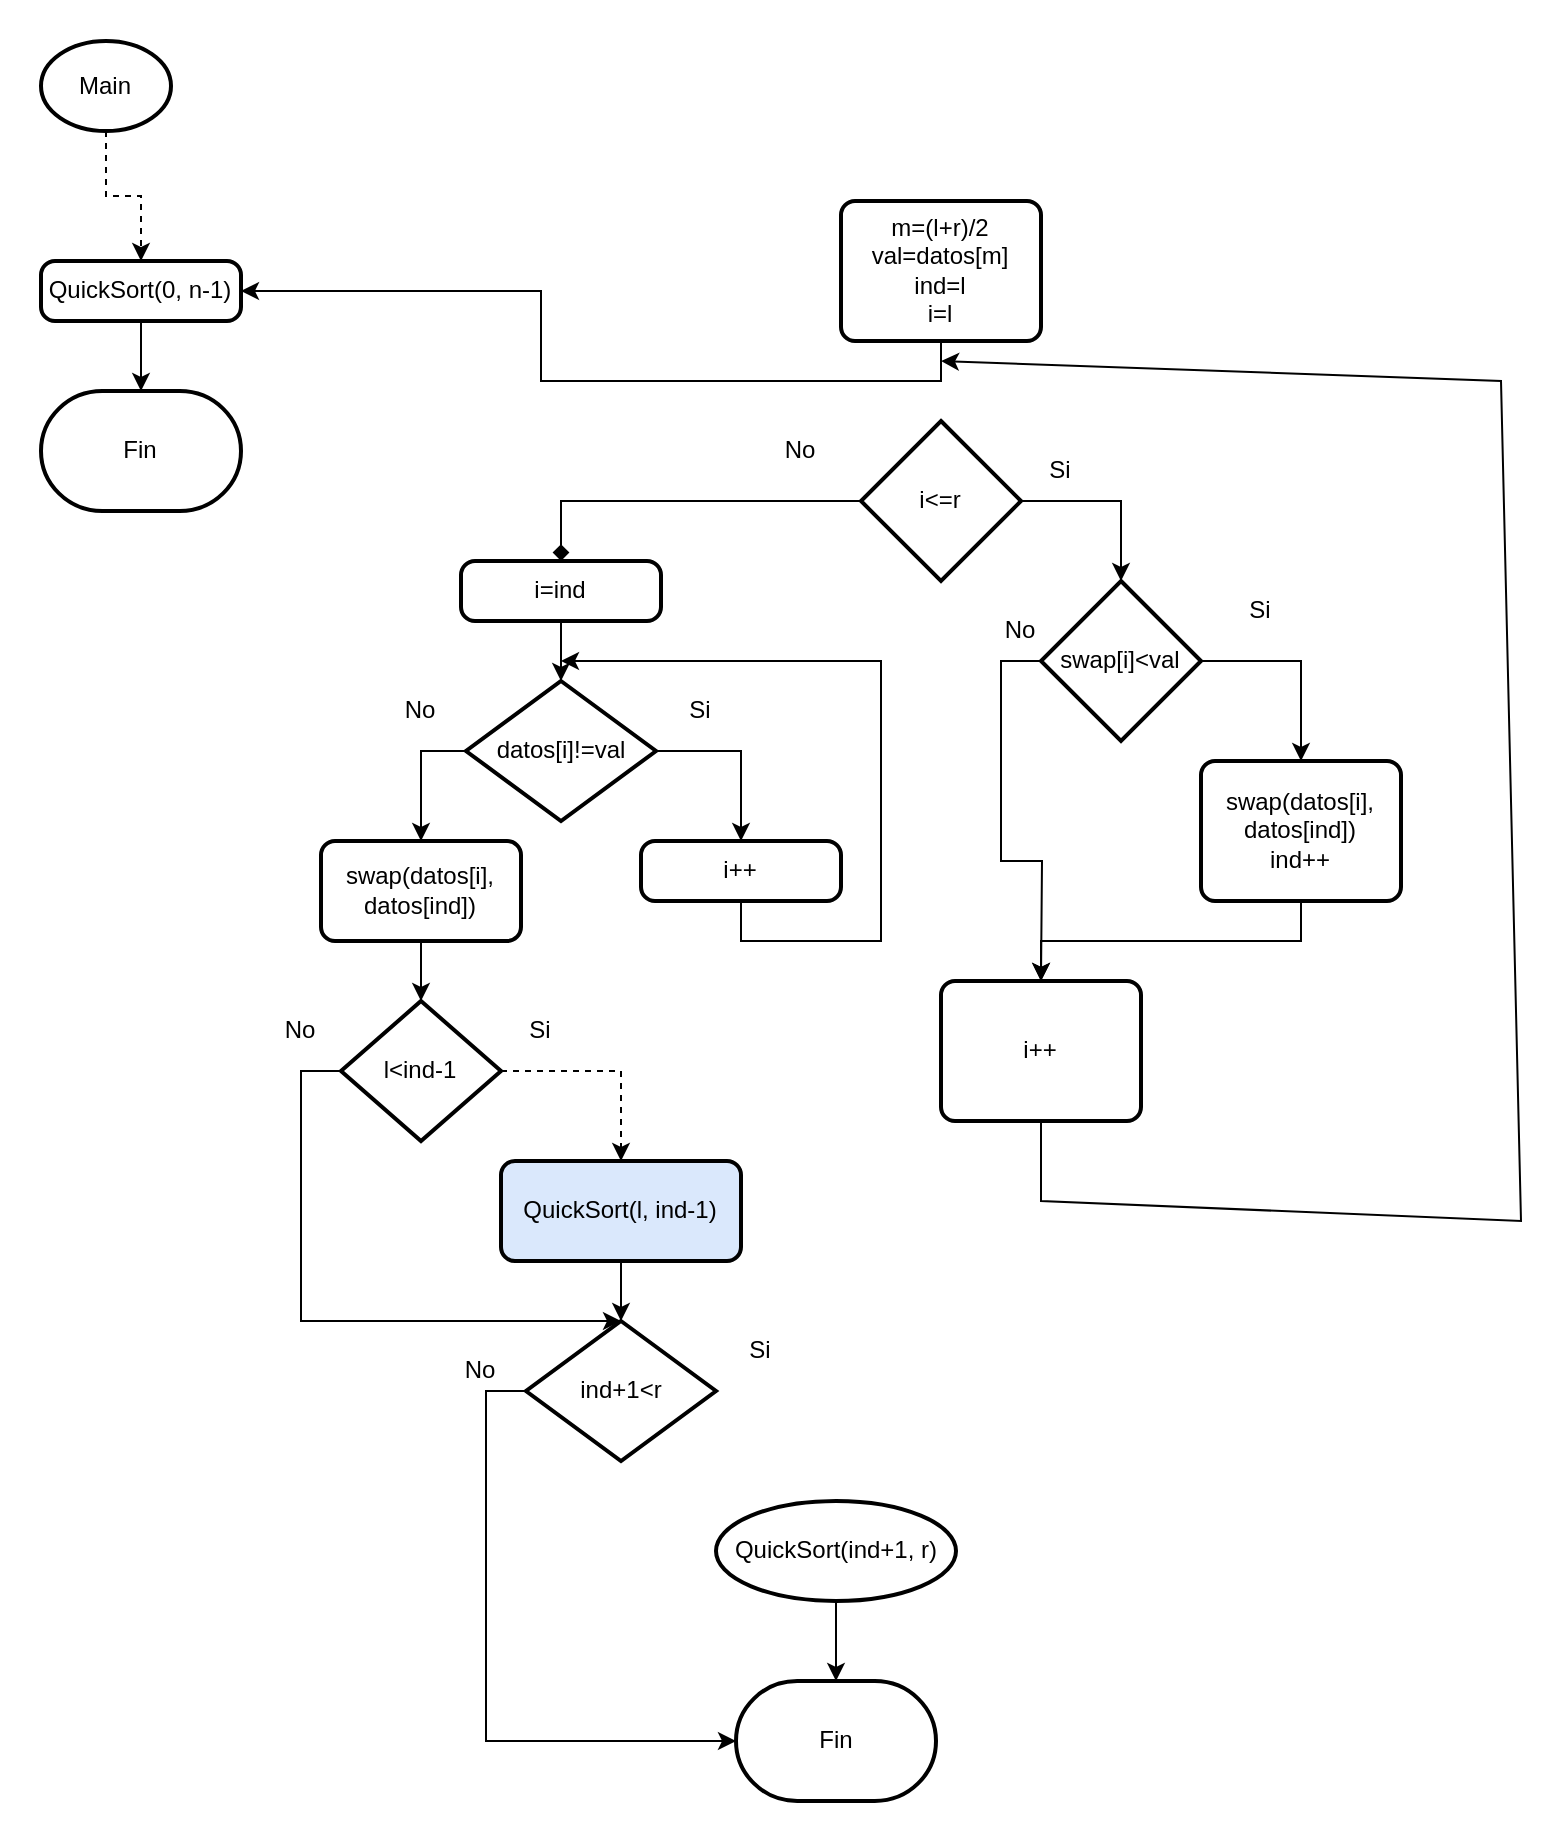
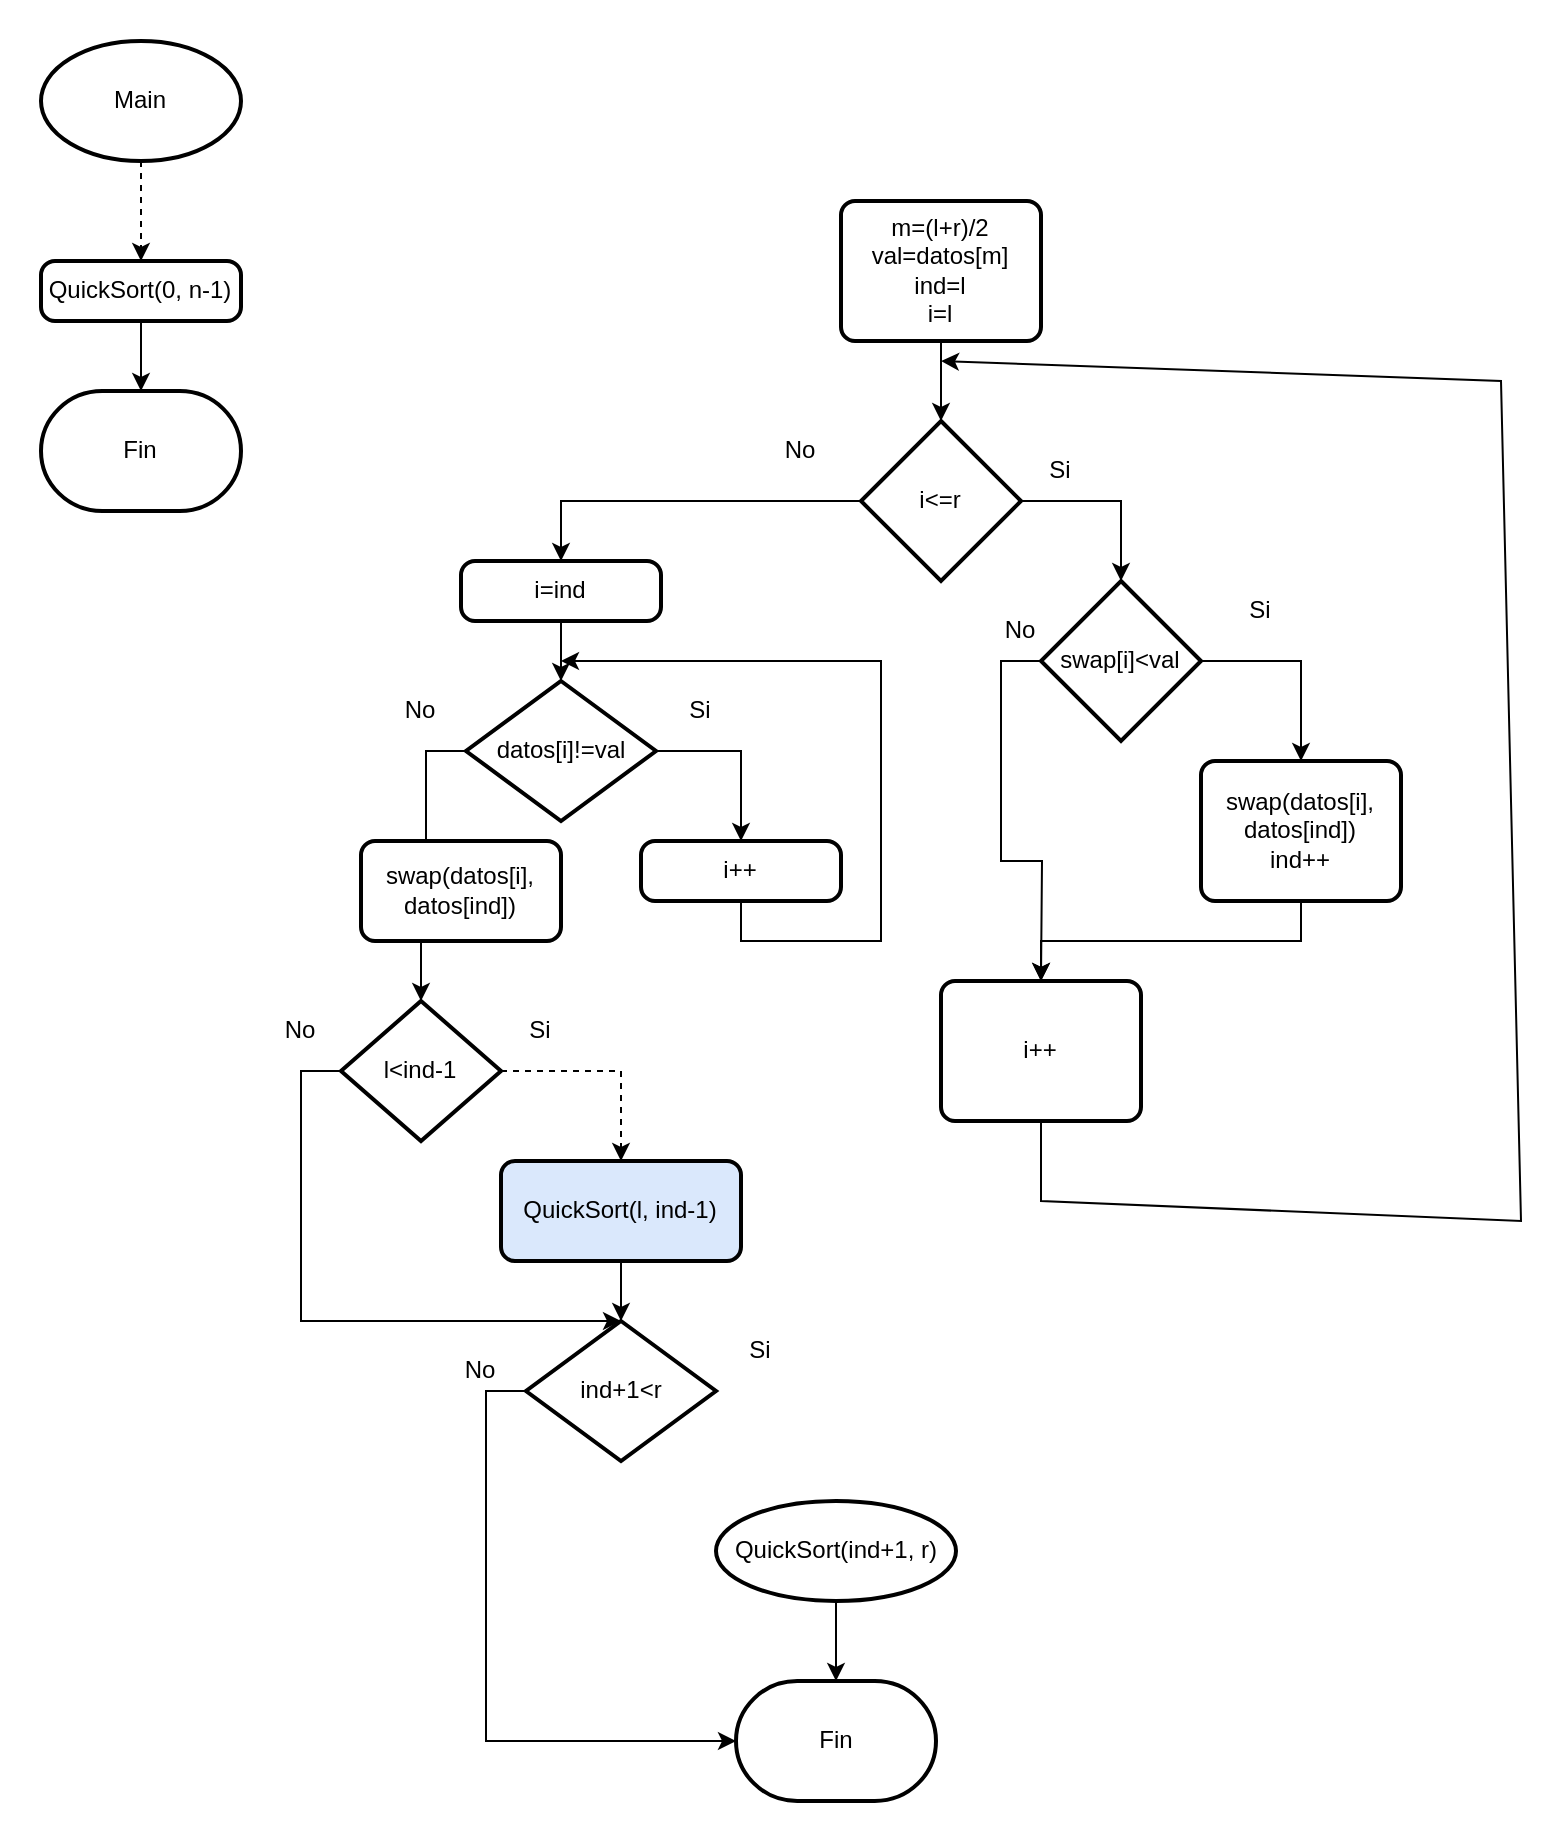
node "Main": size 130x90 -> 200x120
edge "m=(l+r)/2 val=datos[m] ind=l i=l" -> "QuickSort(0, n-1)": now "m=(l+r)/2 val=datos[m] ind=l i=l" -> "i<=r"
edge "i<=r" -> "i=ind": arrowhead diamond -> classic
node "swap(datos[i], datos[ind])": moved (421, 891) -> (461, 891)
